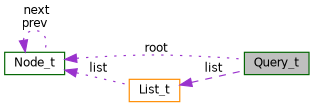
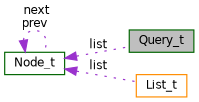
edge "Query_t" -> "Node_t": label " root" -> " list"
edge "Query_t" -> "List_t": removed, label "list"
